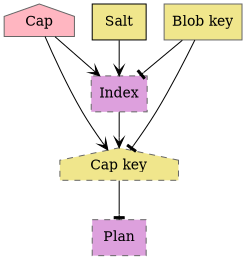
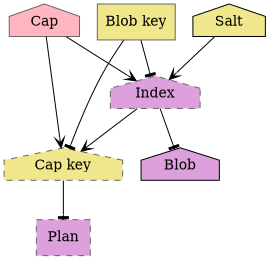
node "Salt": shape box -> house
node "Index": shape box -> house
node "Blob": added
